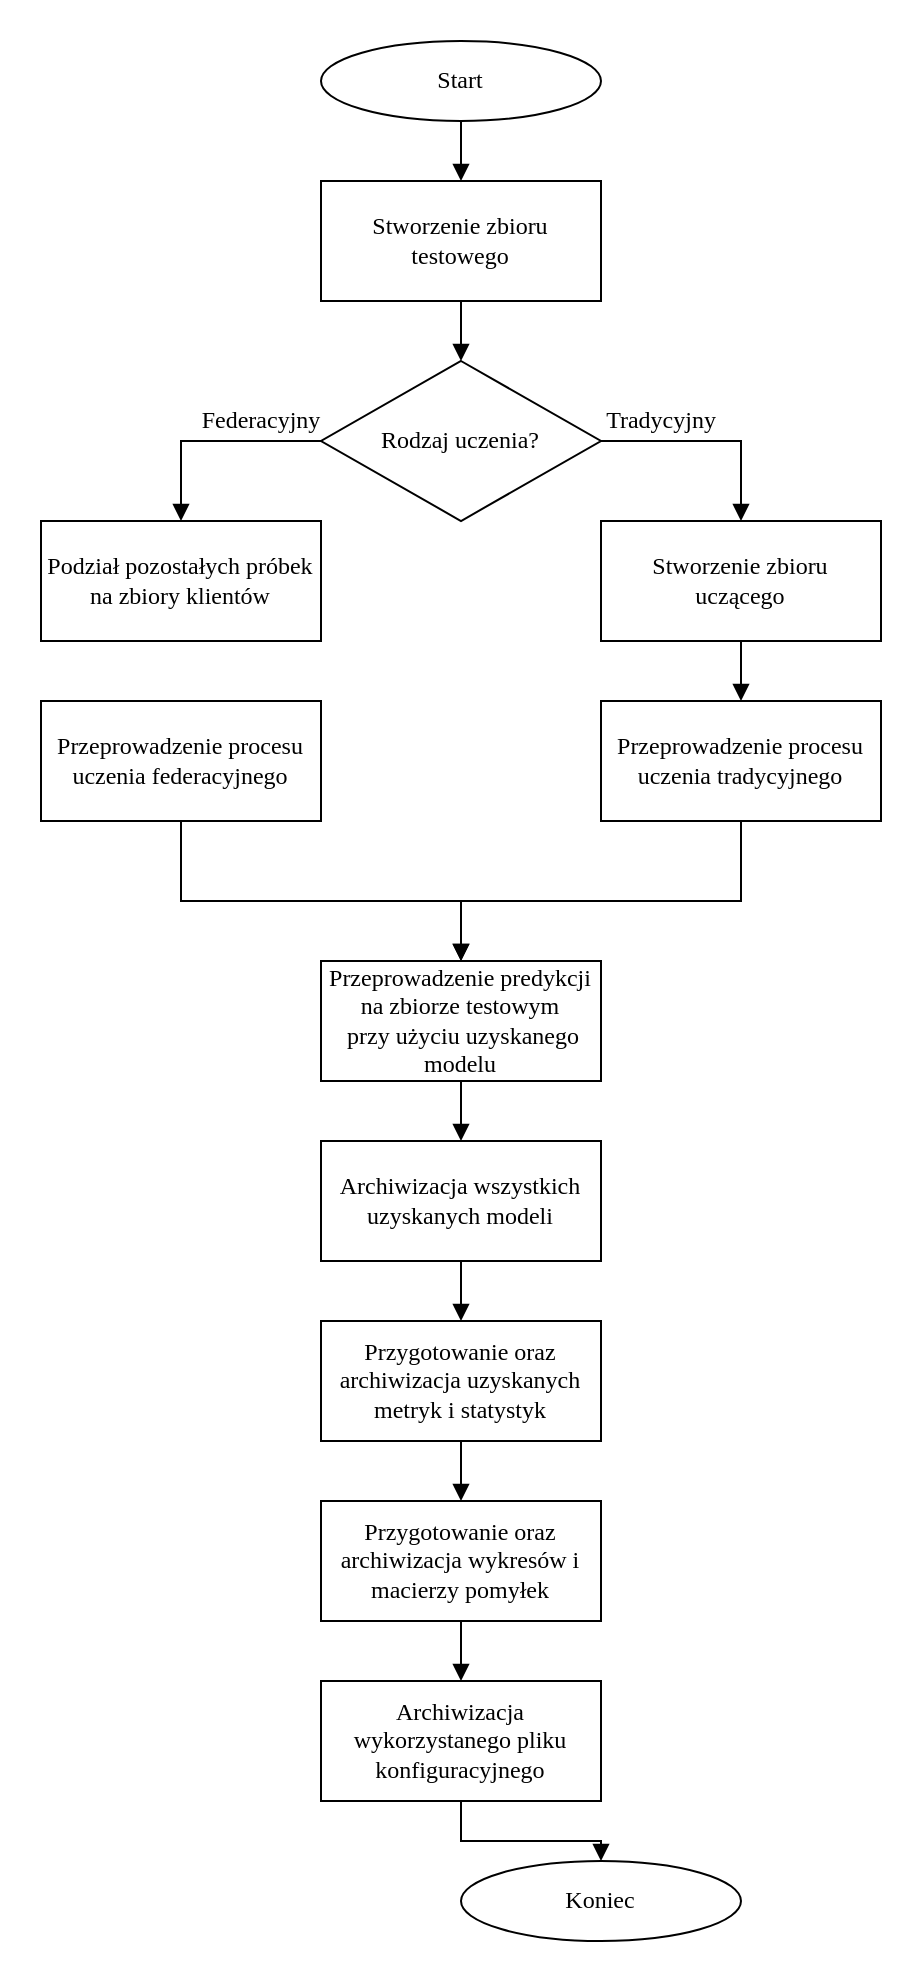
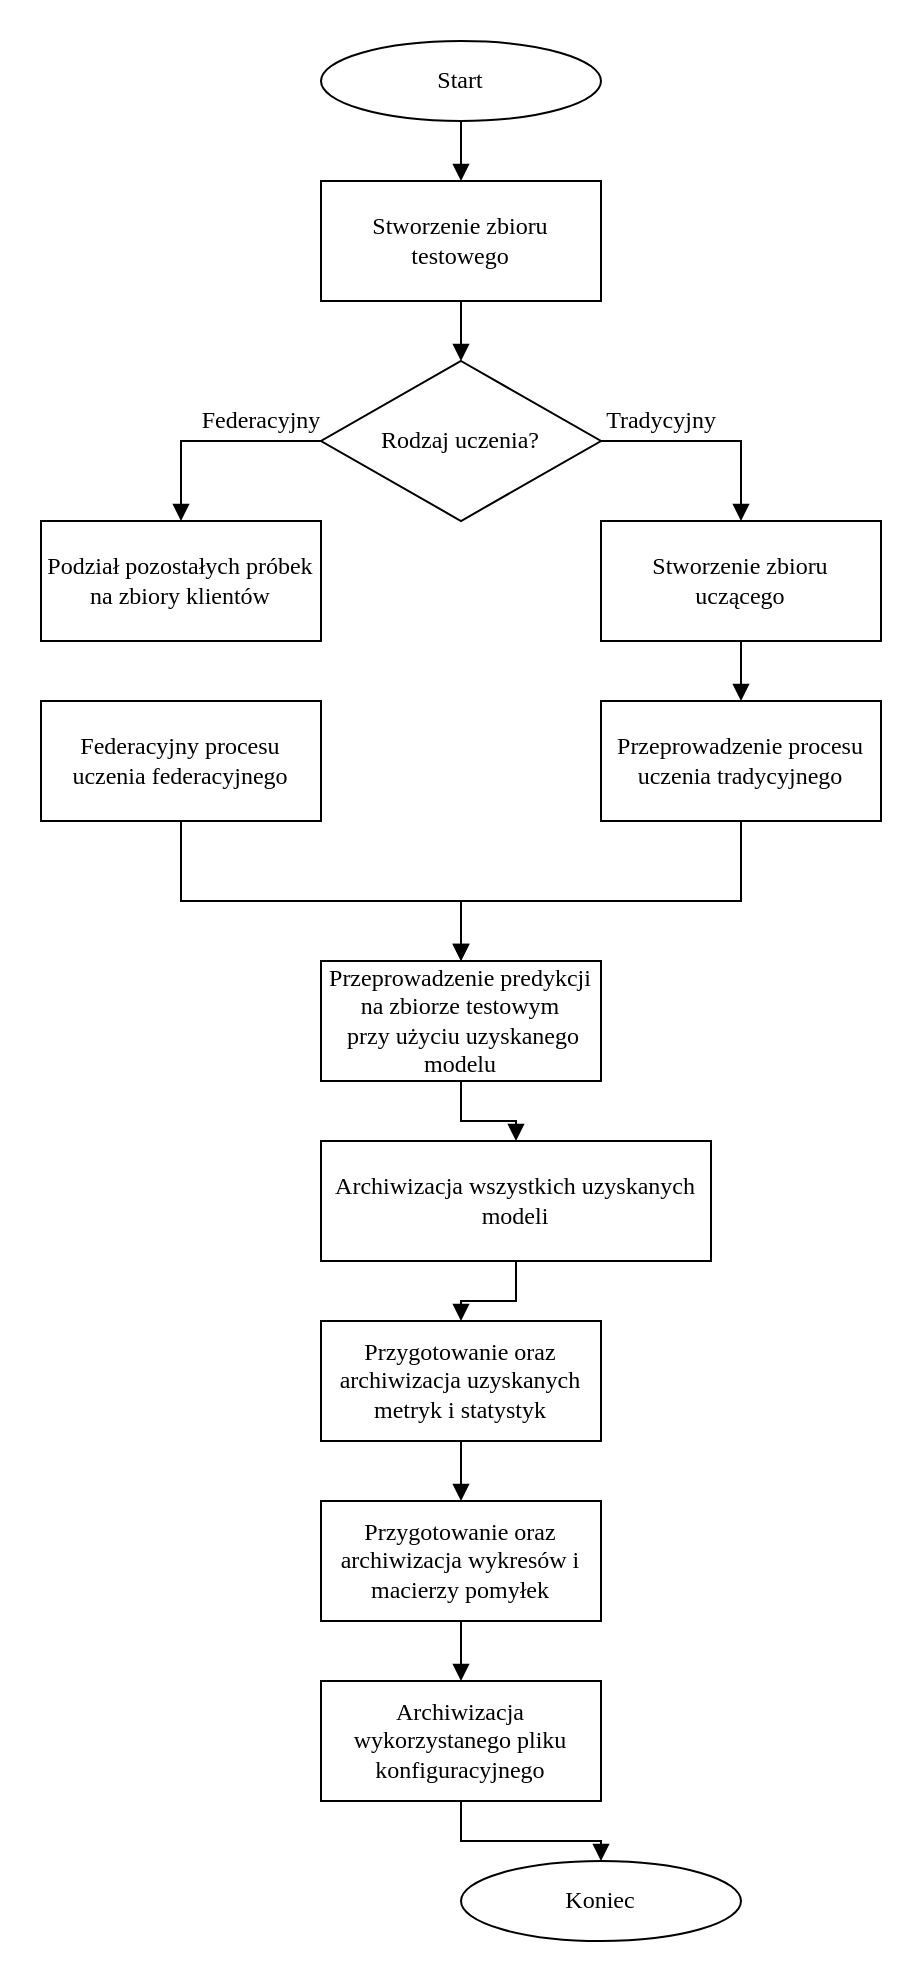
node "Przeprowadzenie procesu uczenia federacyjnego": label "Przeprowadzenie procesu uczenia federacyjnego" -> "Federacyjny procesu uczenia federacyjnego"
node "Archiwizacja wszystkich uzyskanych modeli": size 280x120 -> 390x120
